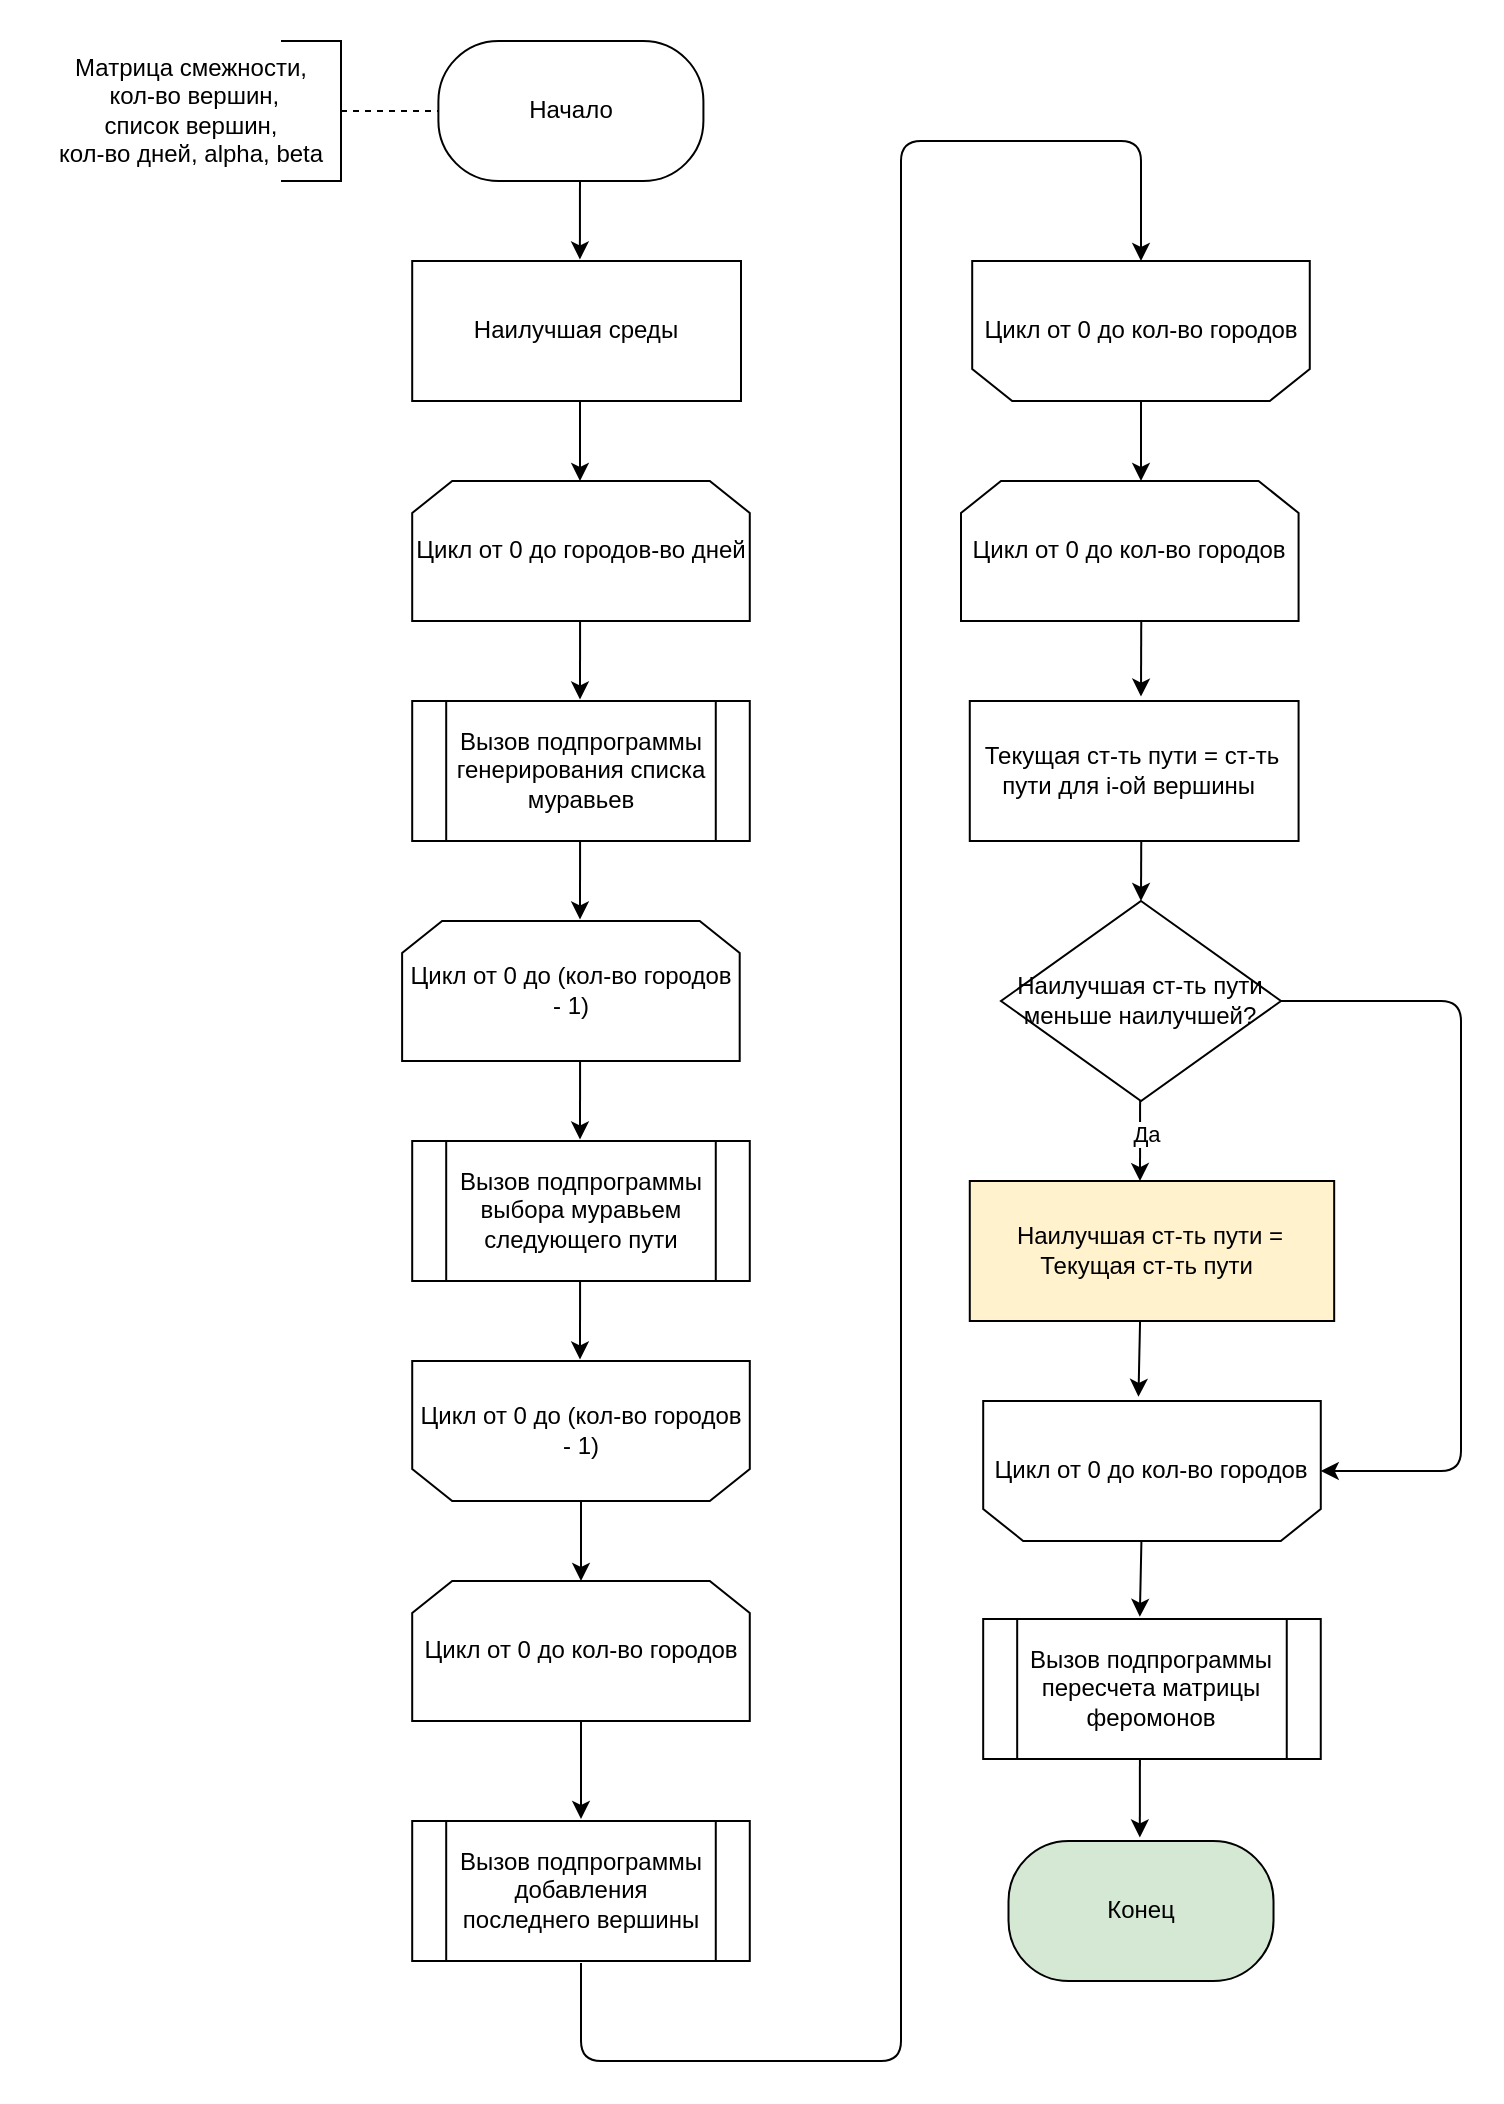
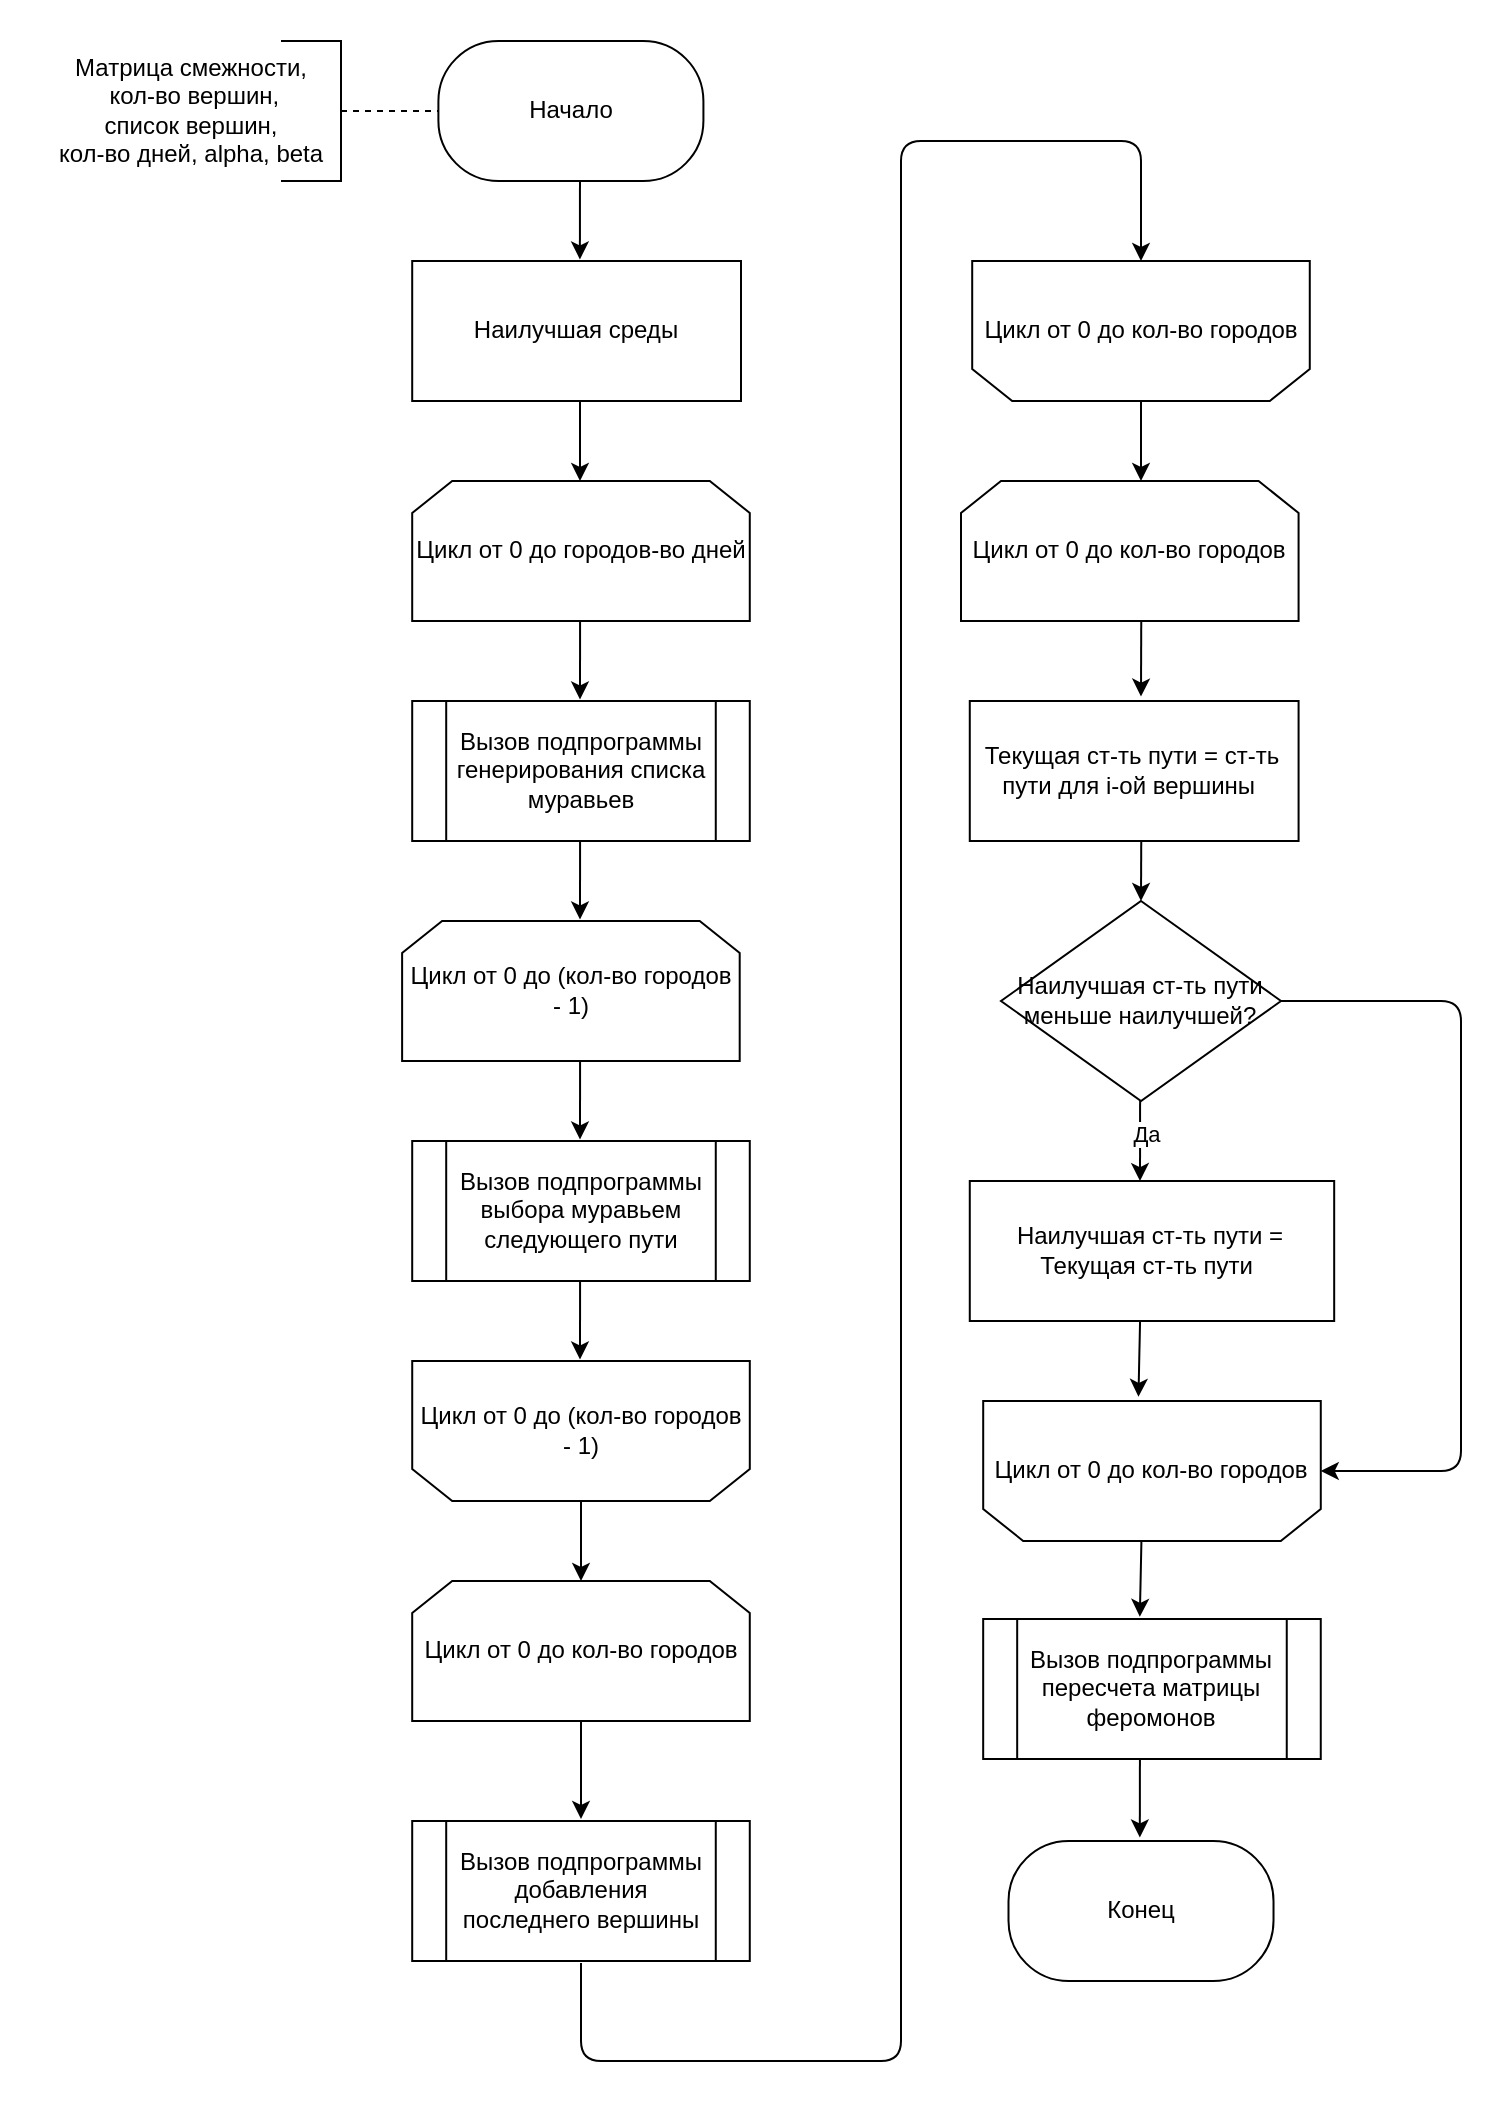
node "Наилучшая ст-ть пути = Текущая ст-ть пути": fillcolor #fff2cc -> #ffffff
node "Конец": fillcolor #d5e8d4 -> #ffffff
